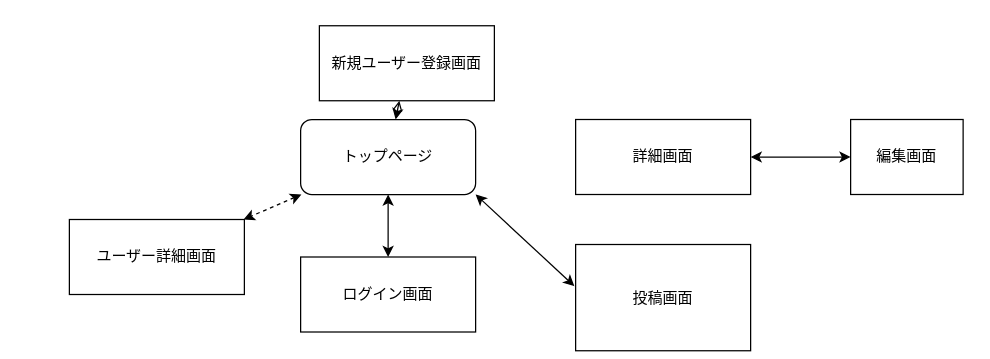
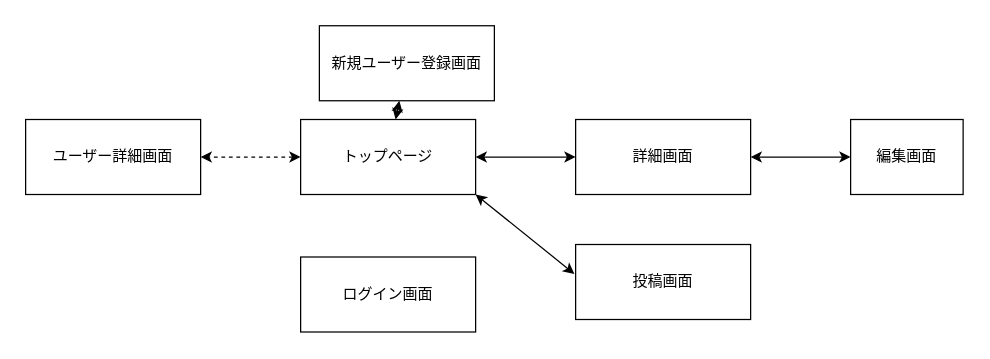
edge "新規ユーザー登録画面" -- "トップページ": arrowhead open -> classic
node "トップページ": shape rounded rectangle -> rectangle
edge "トップページ" -- "詳細画面": added
edge "トップページ" -- "ログイン画面": removed
node "ユーザー詳細画面": moved (157, 257) -> (113, 157)
node "投稿画面": size 175x106 -> 175x75
